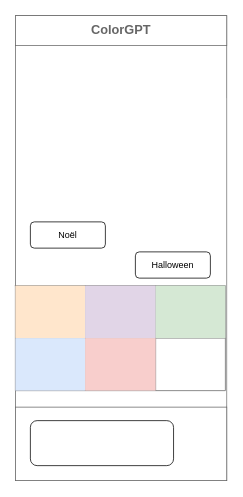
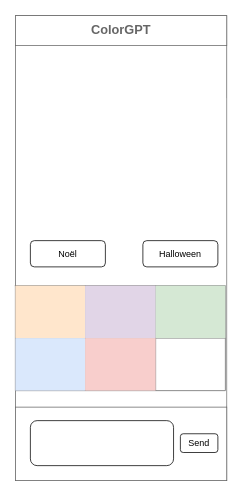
node "Noël": moved (68, 235) -> (68, 254)
node "Halloween": moved (173, 265) -> (180, 254)
node "Send": added
